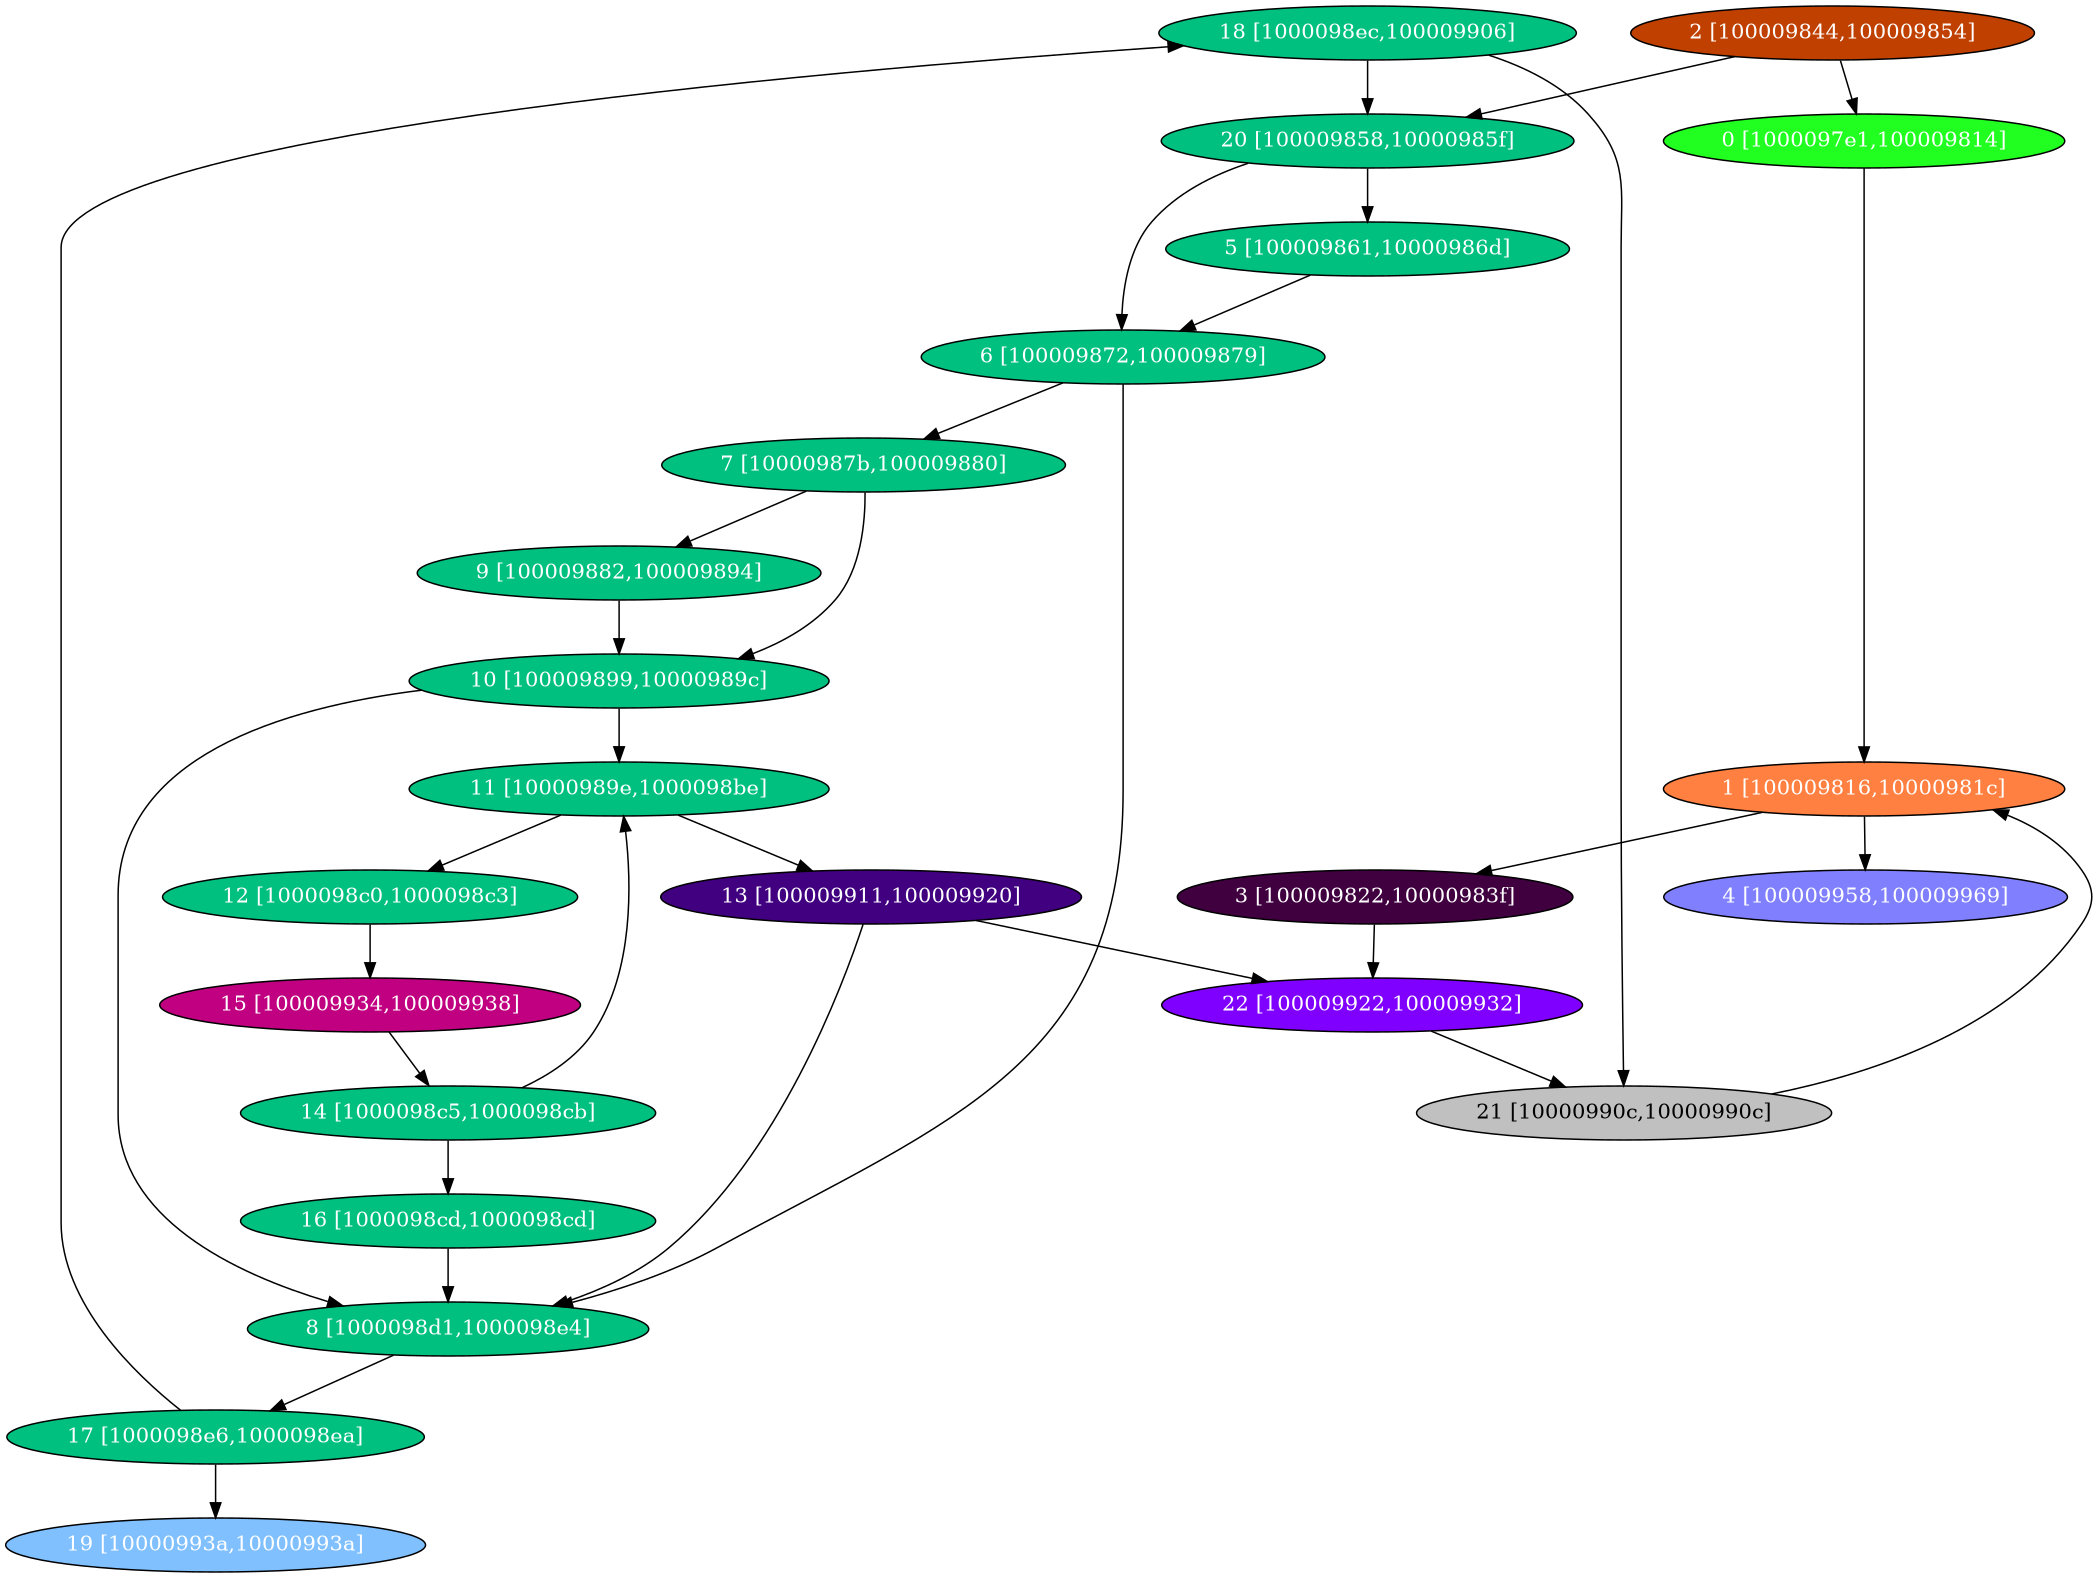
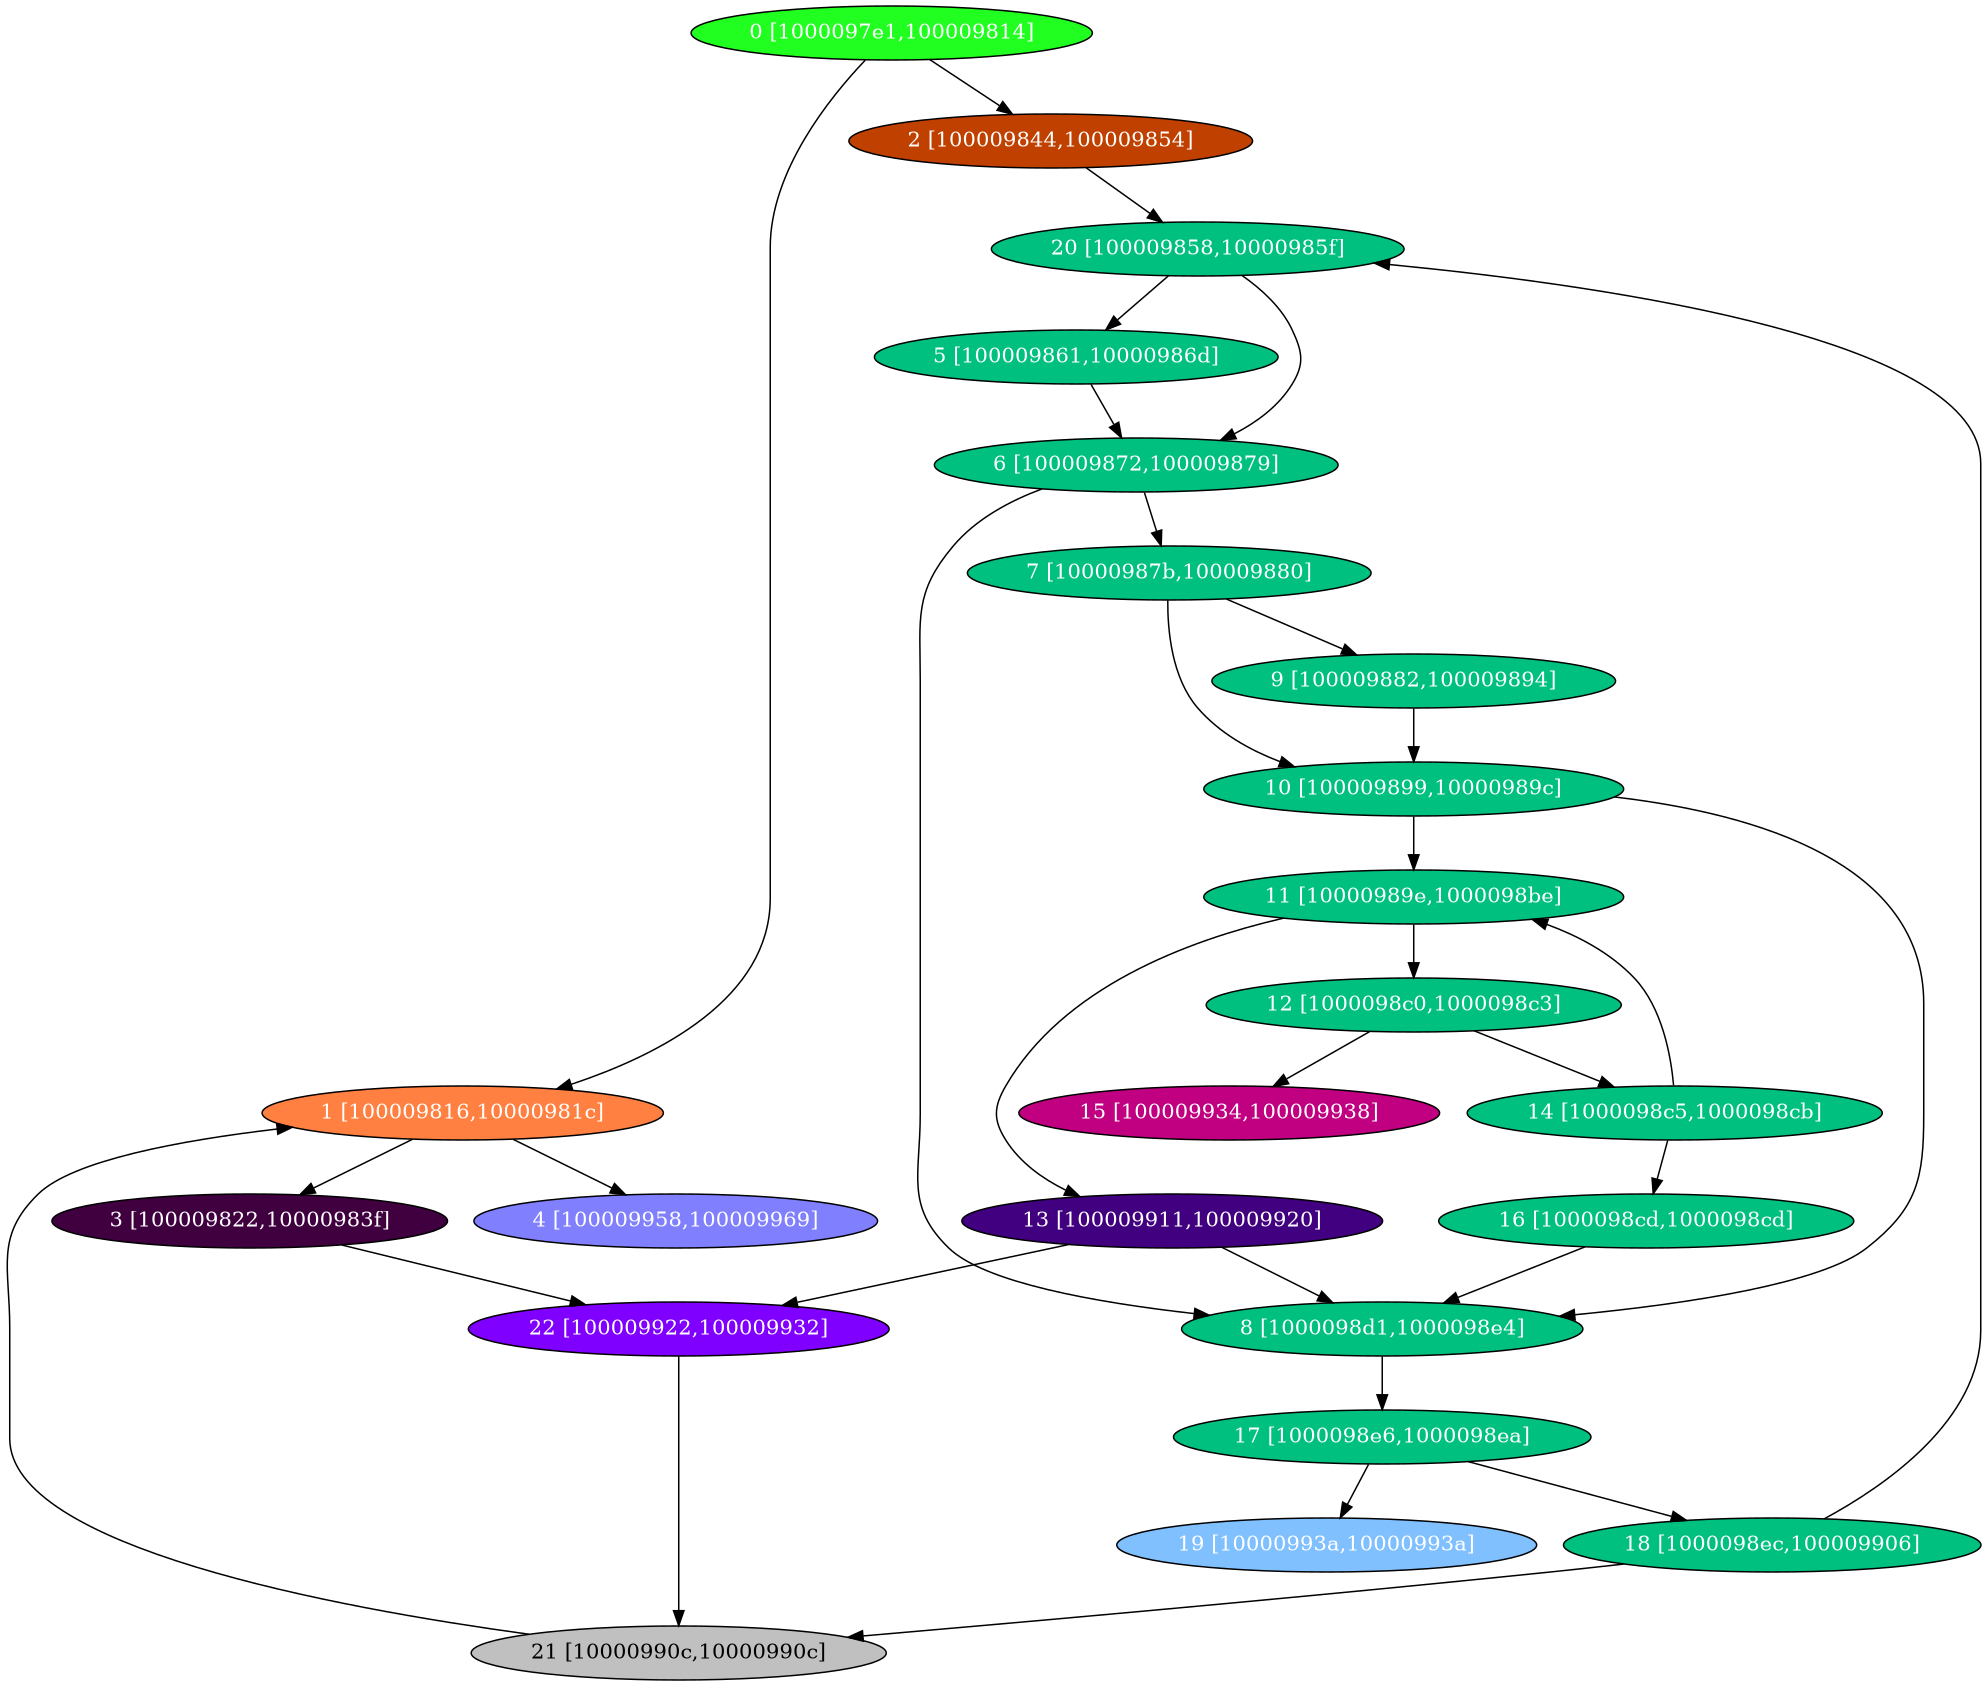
edge "2 [100009844,100009854]" -> "0 [1000097e1,100009814]": reversed
edge "15 [100009934,100009938]" -> "14 [1000098c5,1000098cb]": now "12 [1000098c0,1000098c3]" -> "14 [1000098c5,1000098cb]"
